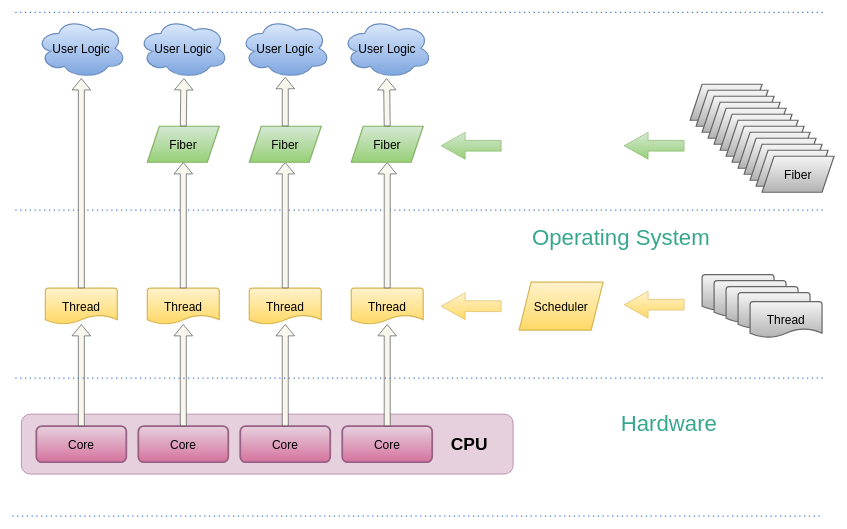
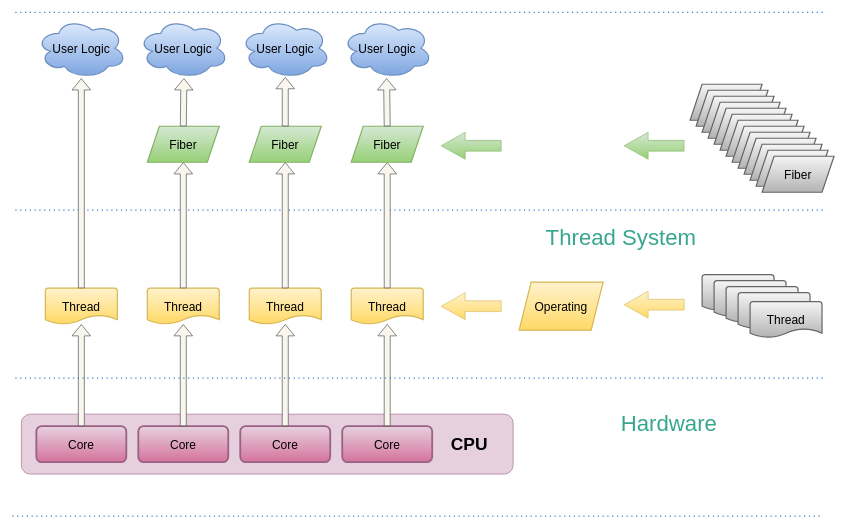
node "Operating System": label "Operating System" -> "Thread System"
node "Scheduler": label "Scheduler" -> "Operating"
